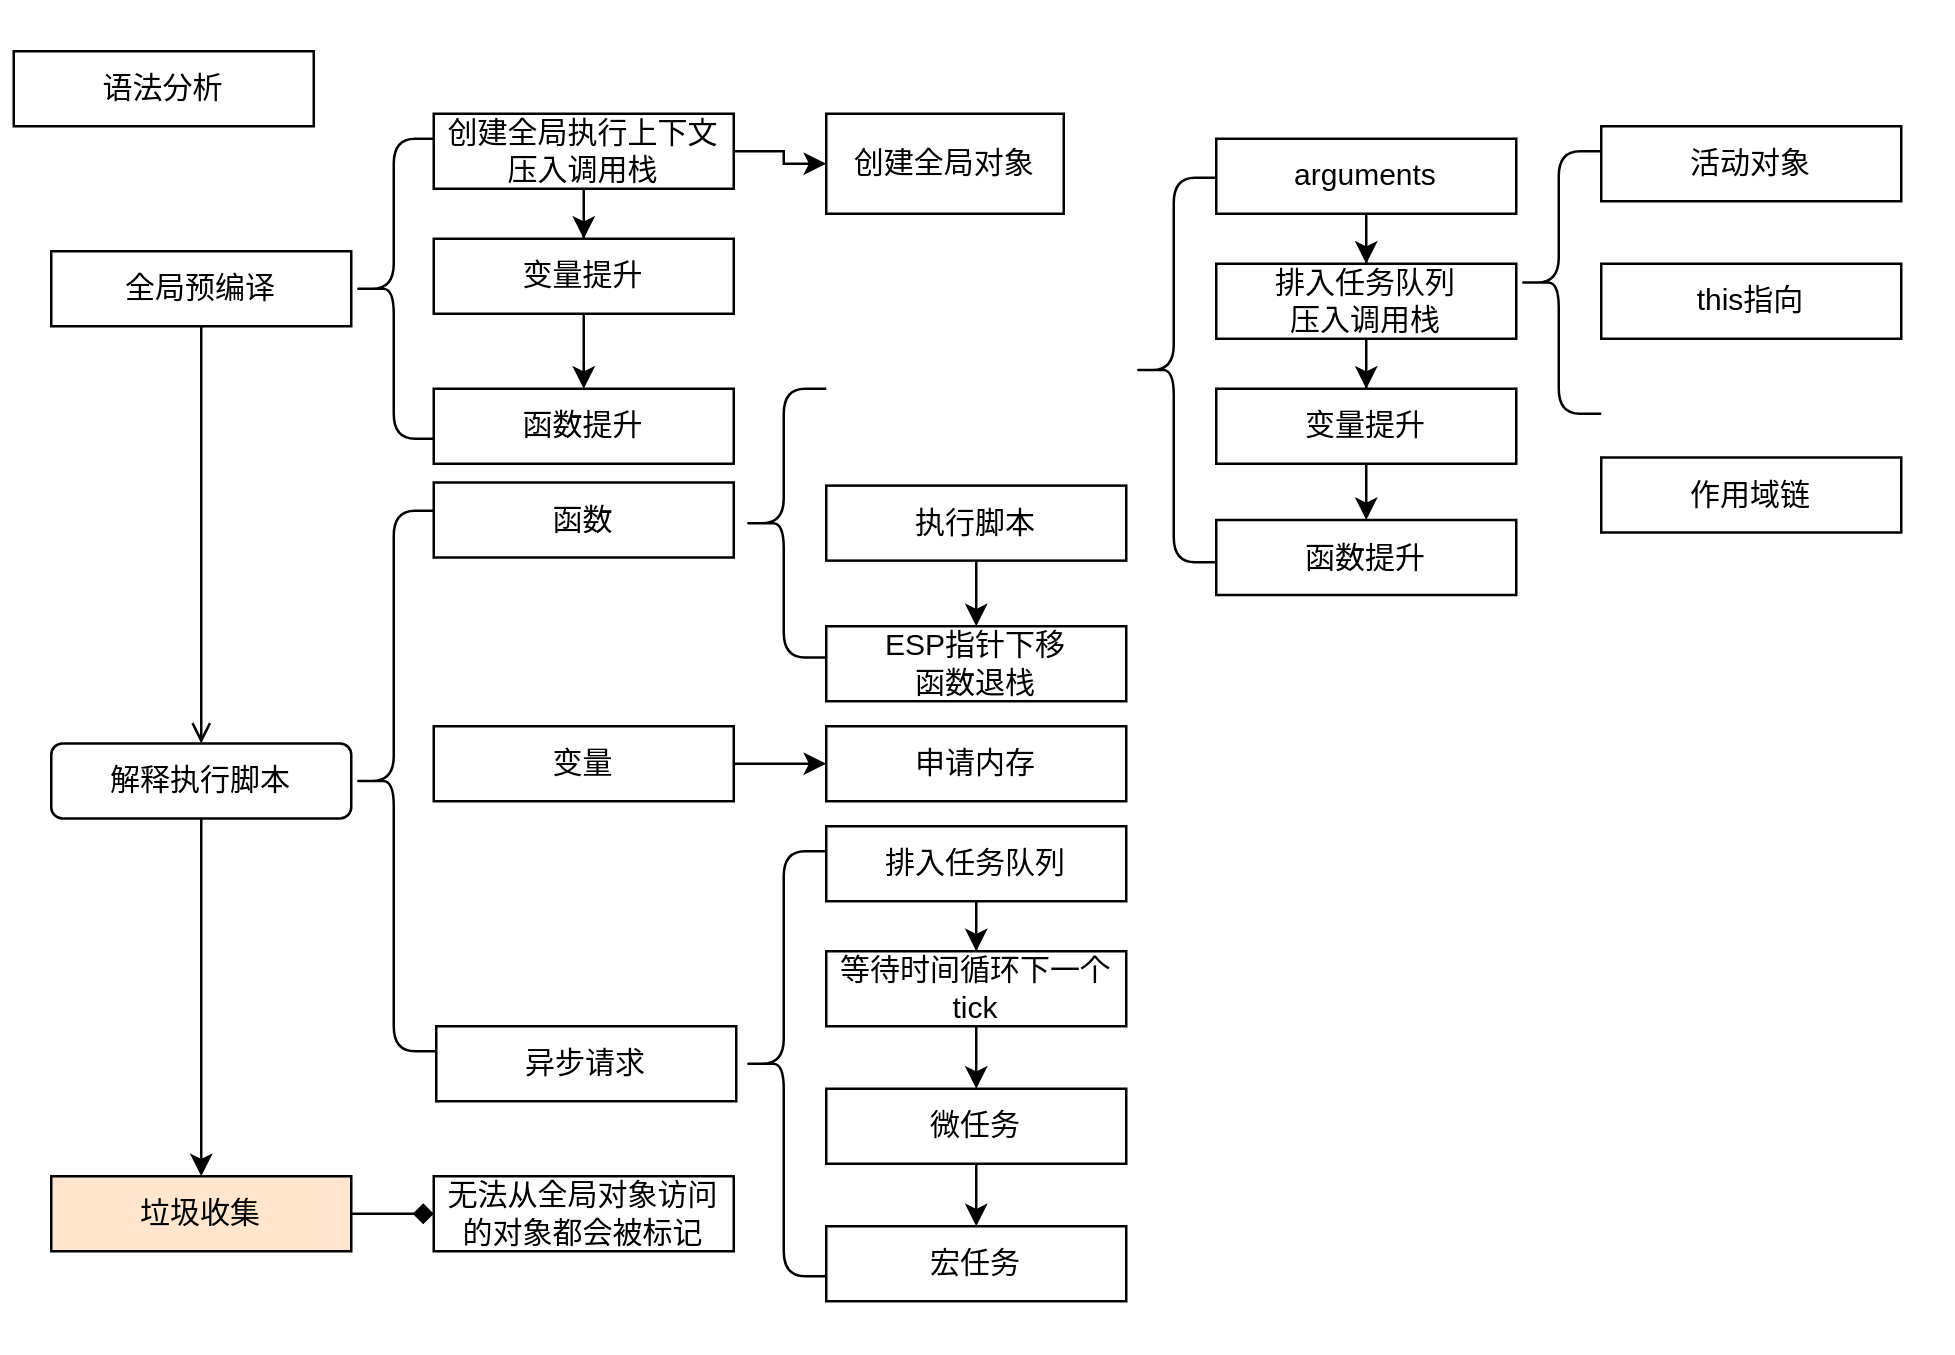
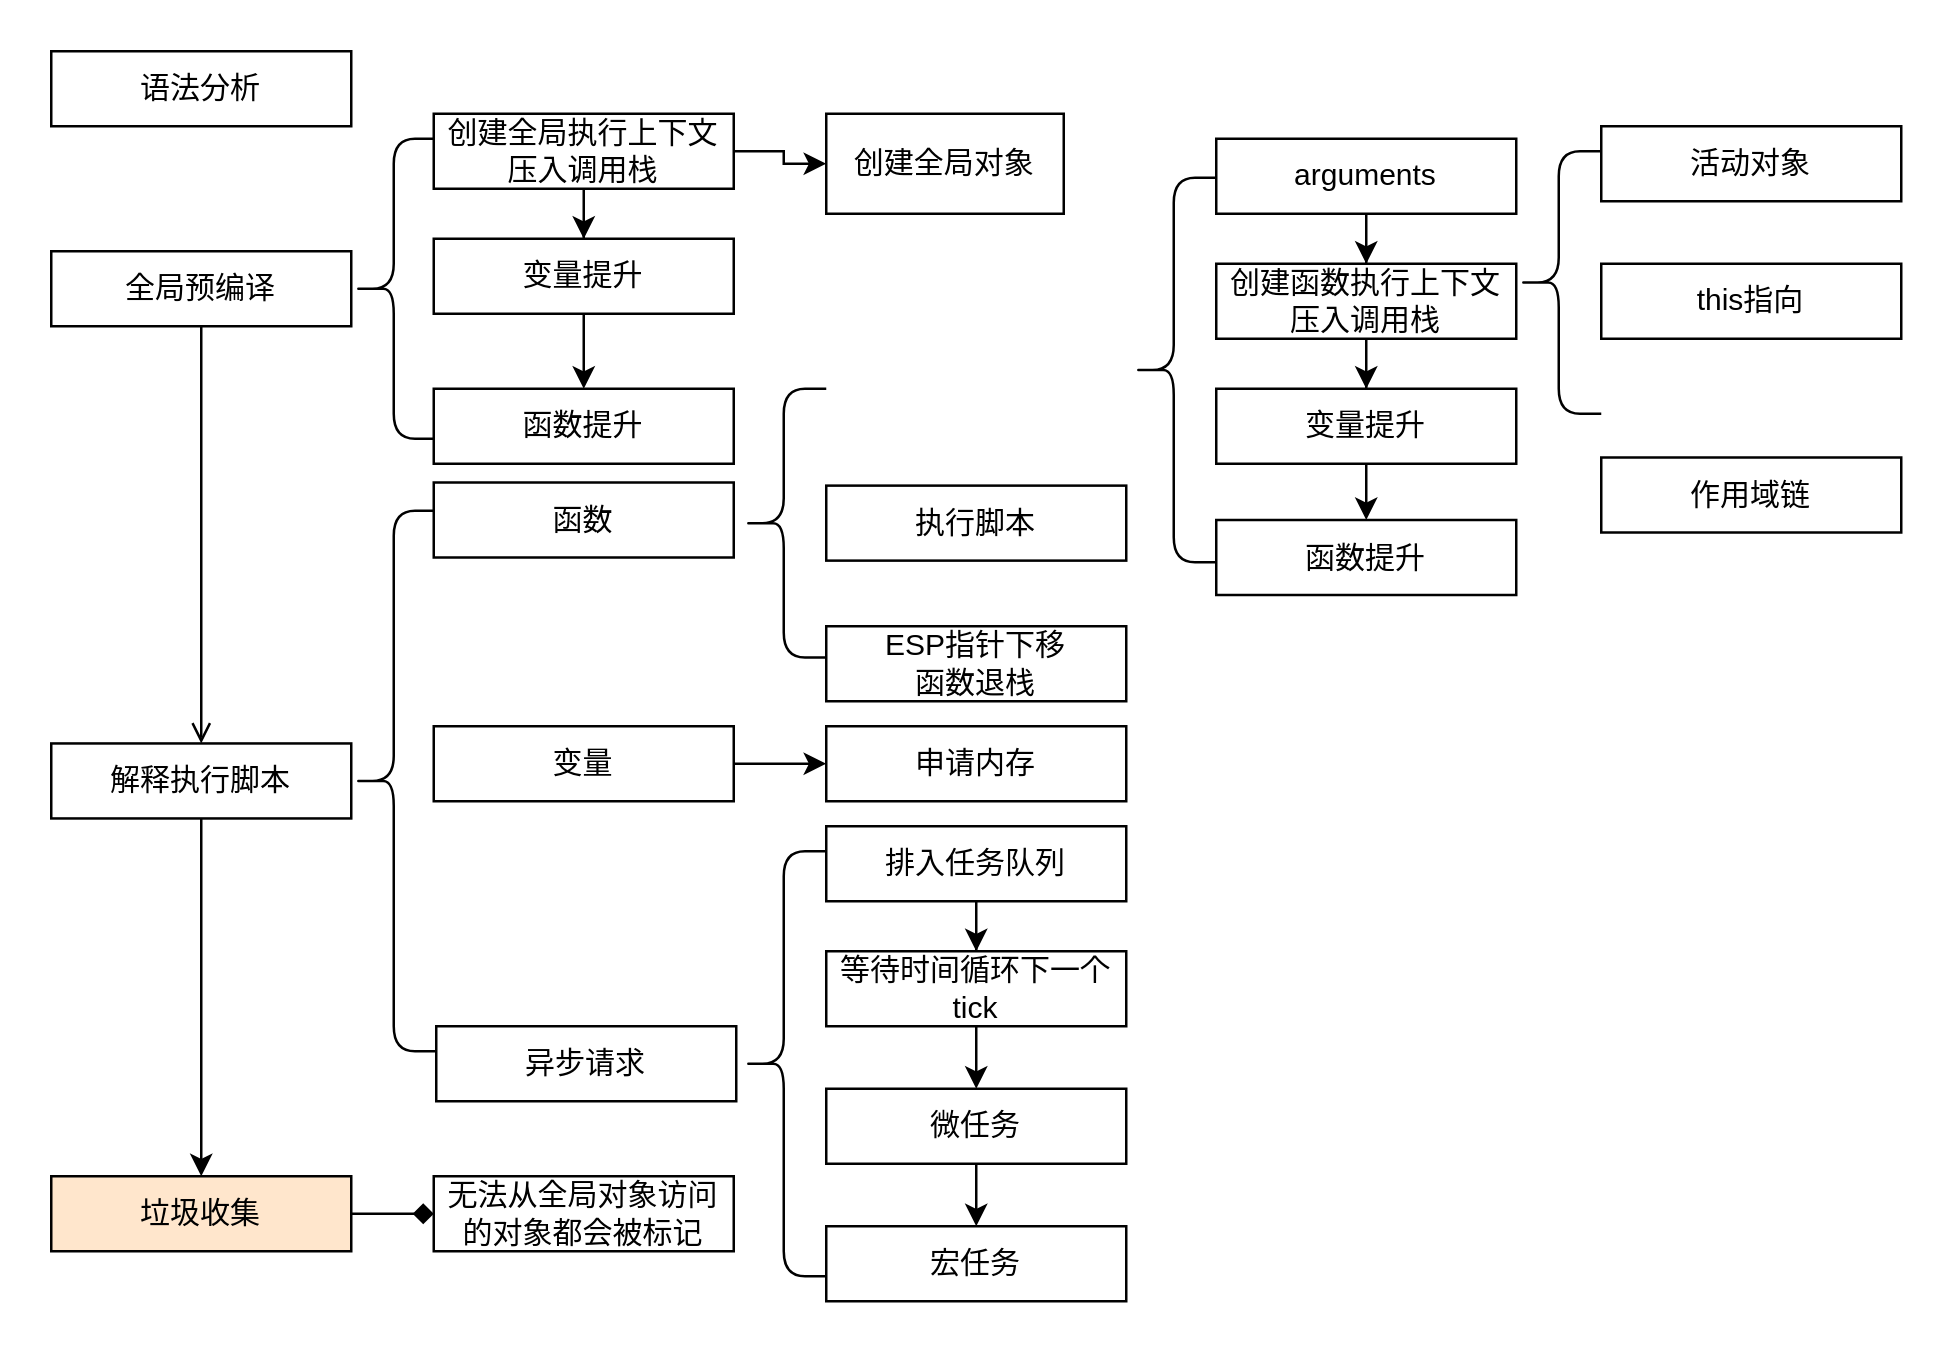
node "语法分析": moved (164, 89) -> (201, 89)
node "排入任务队列 压入调用栈": label "排入任务队列 压入调用栈" -> "创建函数执行上下文 压入调用栈"
edge "执行脚本" -> "ESP指针下移 函数退栈": removed
node "解释执行脚本": shape rounded rectangle -> rectangle
